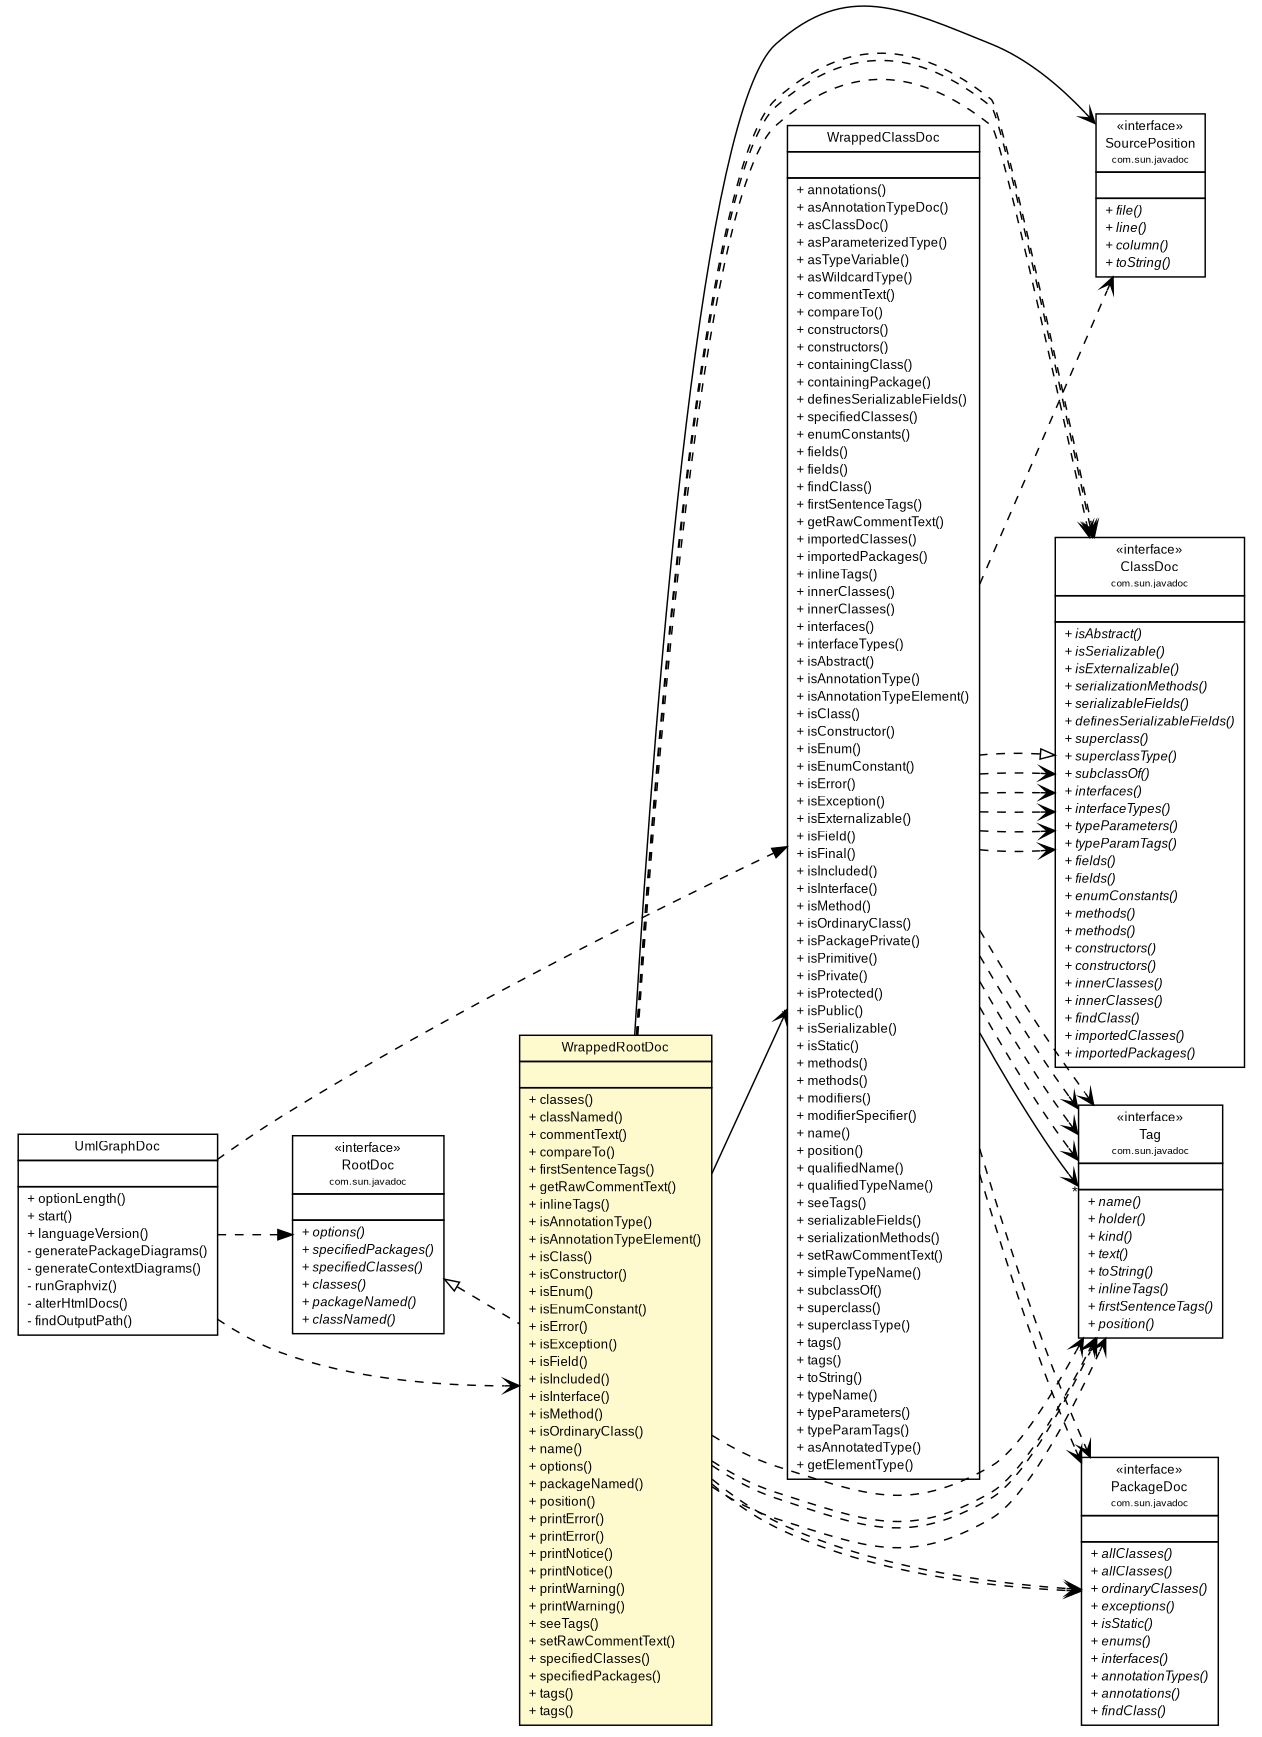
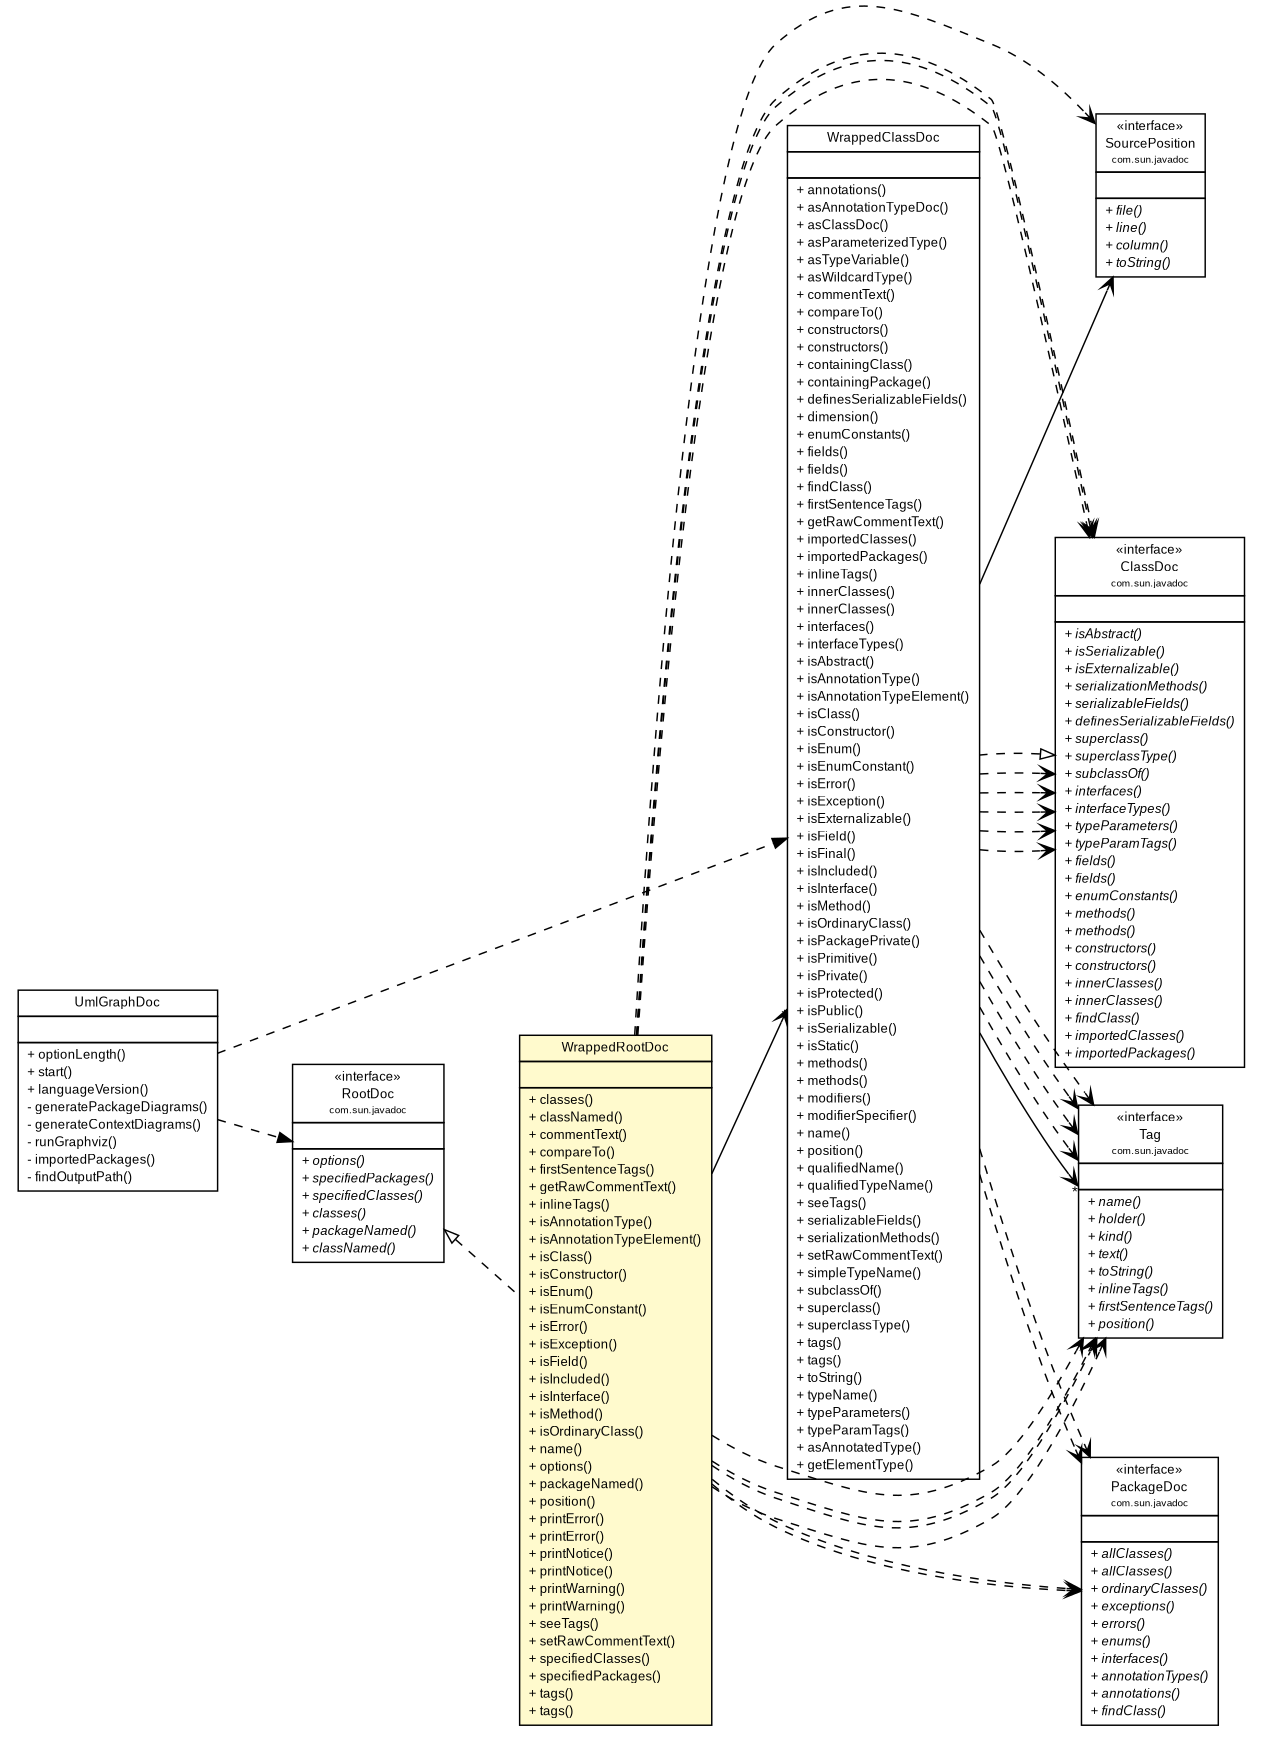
edge "WrappedRootDoc" -> "SourcePosition": style solid -> dashed
node "WrappedClassDoc": text "+ specifiedClasses()" -> "+ dimension()"
edge "WrappedClassDoc" -> "SourcePosition": style dashed -> solid
node "UmlGraphDoc": text "- alterHtmlDocs()" -> "- importedPackages()"
edge "UmlGraphDoc" -> "WrappedRootDoc": removed
node "PackageDoc": text "+ isStatic()" -> "+ errors()"
